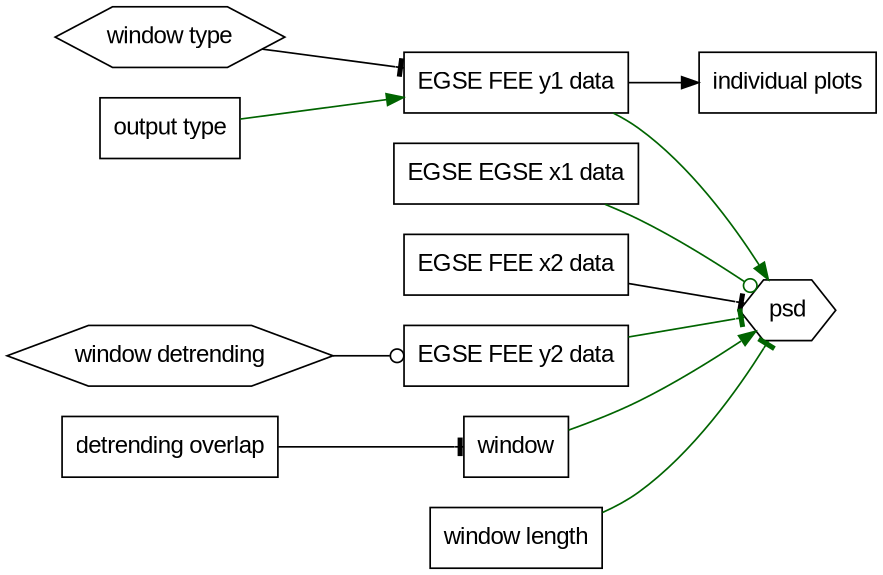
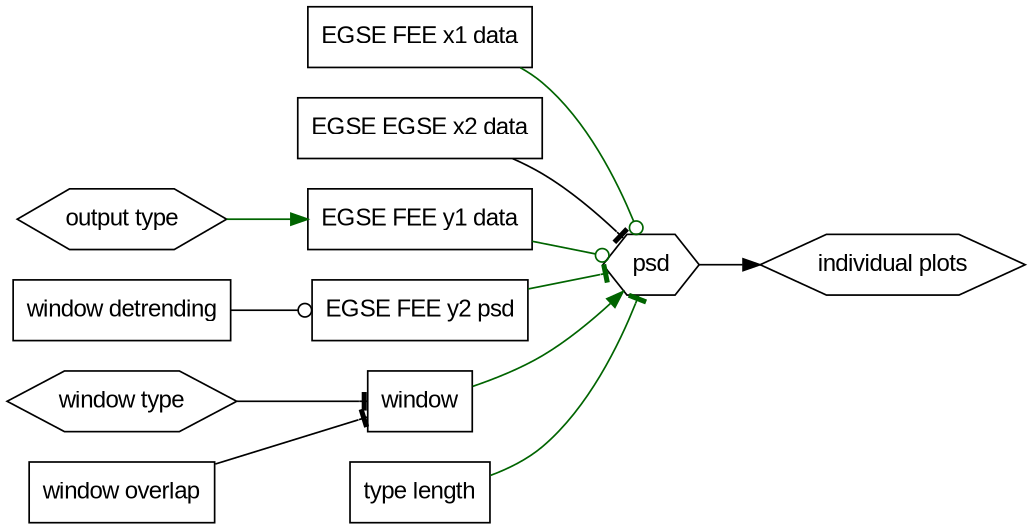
edge "window type" -> "EGSE FEE y1 data": now "window type" -> "window"
edge "EGSE FEE y1 data" -> "individual plots": now "psd" -> "individual plots"
node "individual plots": shape box -> hexagon
node "output type": shape box -> hexagon
node "EGSE EGSE x1 data": label "EGSE EGSE x1 data" -> "EGSE FEE x1 data"
edge "EGSE FEE y1 data" -> "psd": arrowhead normal -> odot
node "EGSE FEE x2 data": label "EGSE FEE x2 data" -> "EGSE EGSE x2 data"
node "window detrending": shape hexagon -> box
node "EGSE FEE y2 data": label "EGSE FEE y2 data" -> "EGSE FEE y2 psd"
node "detrending overlap": label "detrending overlap" -> "window overlap"
node "window length": label "window length" -> "type length"
